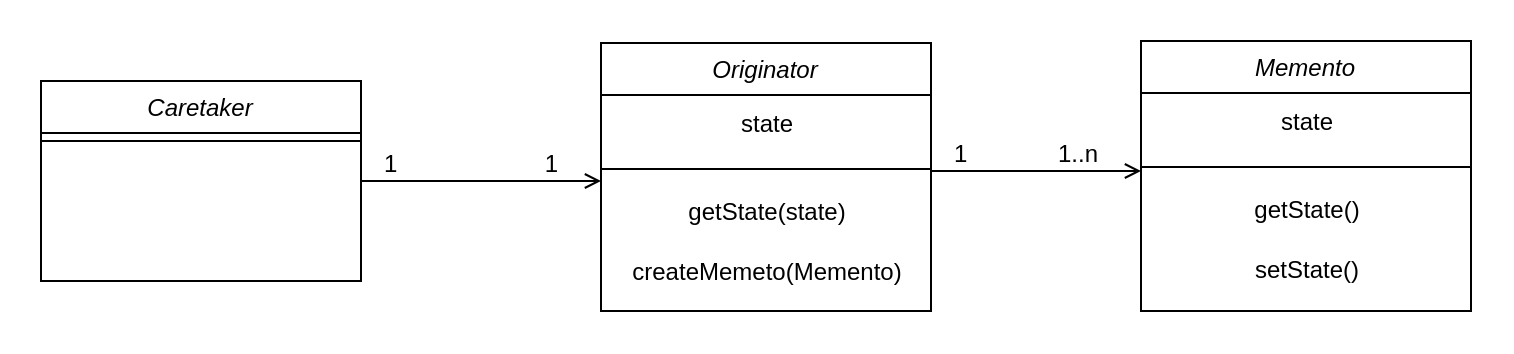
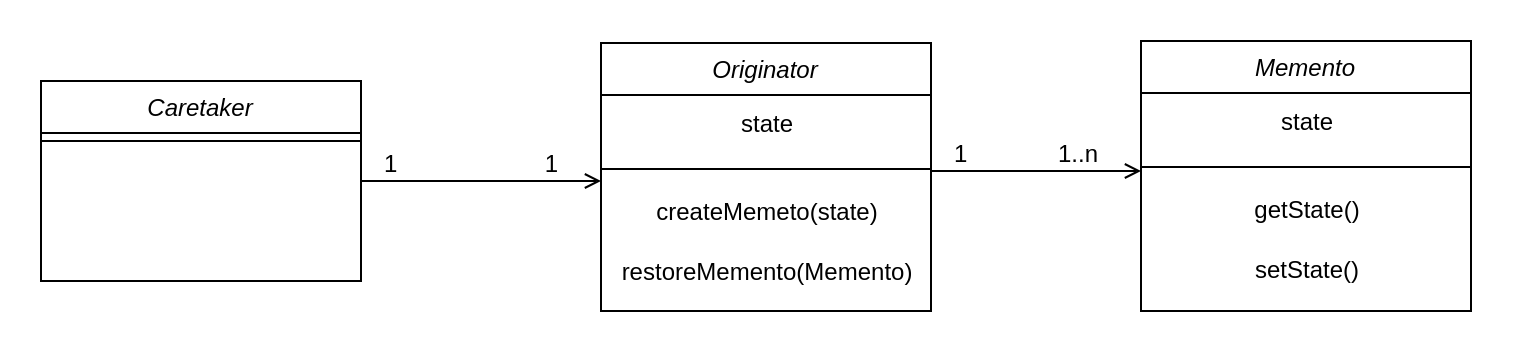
node "getState(state)": label "getState(state)" -> "createMemeto(state)"
node "createMemeto(Memento)": label "createMemeto(Memento)" -> "restoreMemento(Memento)"
